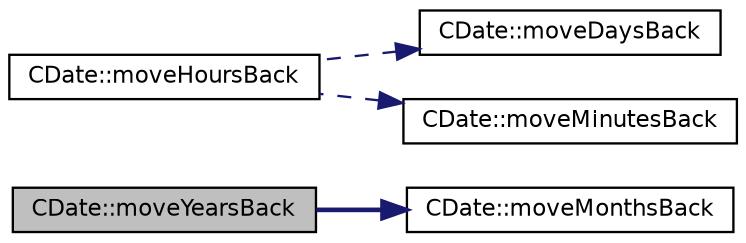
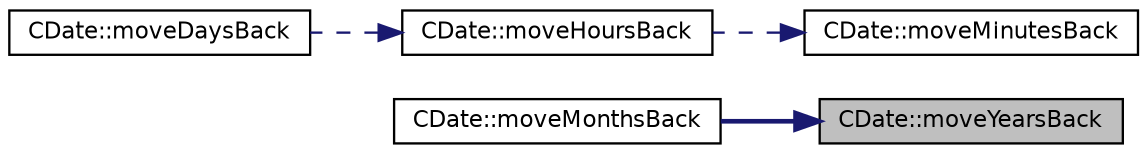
edge "CDate::moveHoursBack" -> "CDate::moveDaysBack": reversed
edge "CDate::moveYearsBack" -> "CDate::moveMonthsBack": reversed
